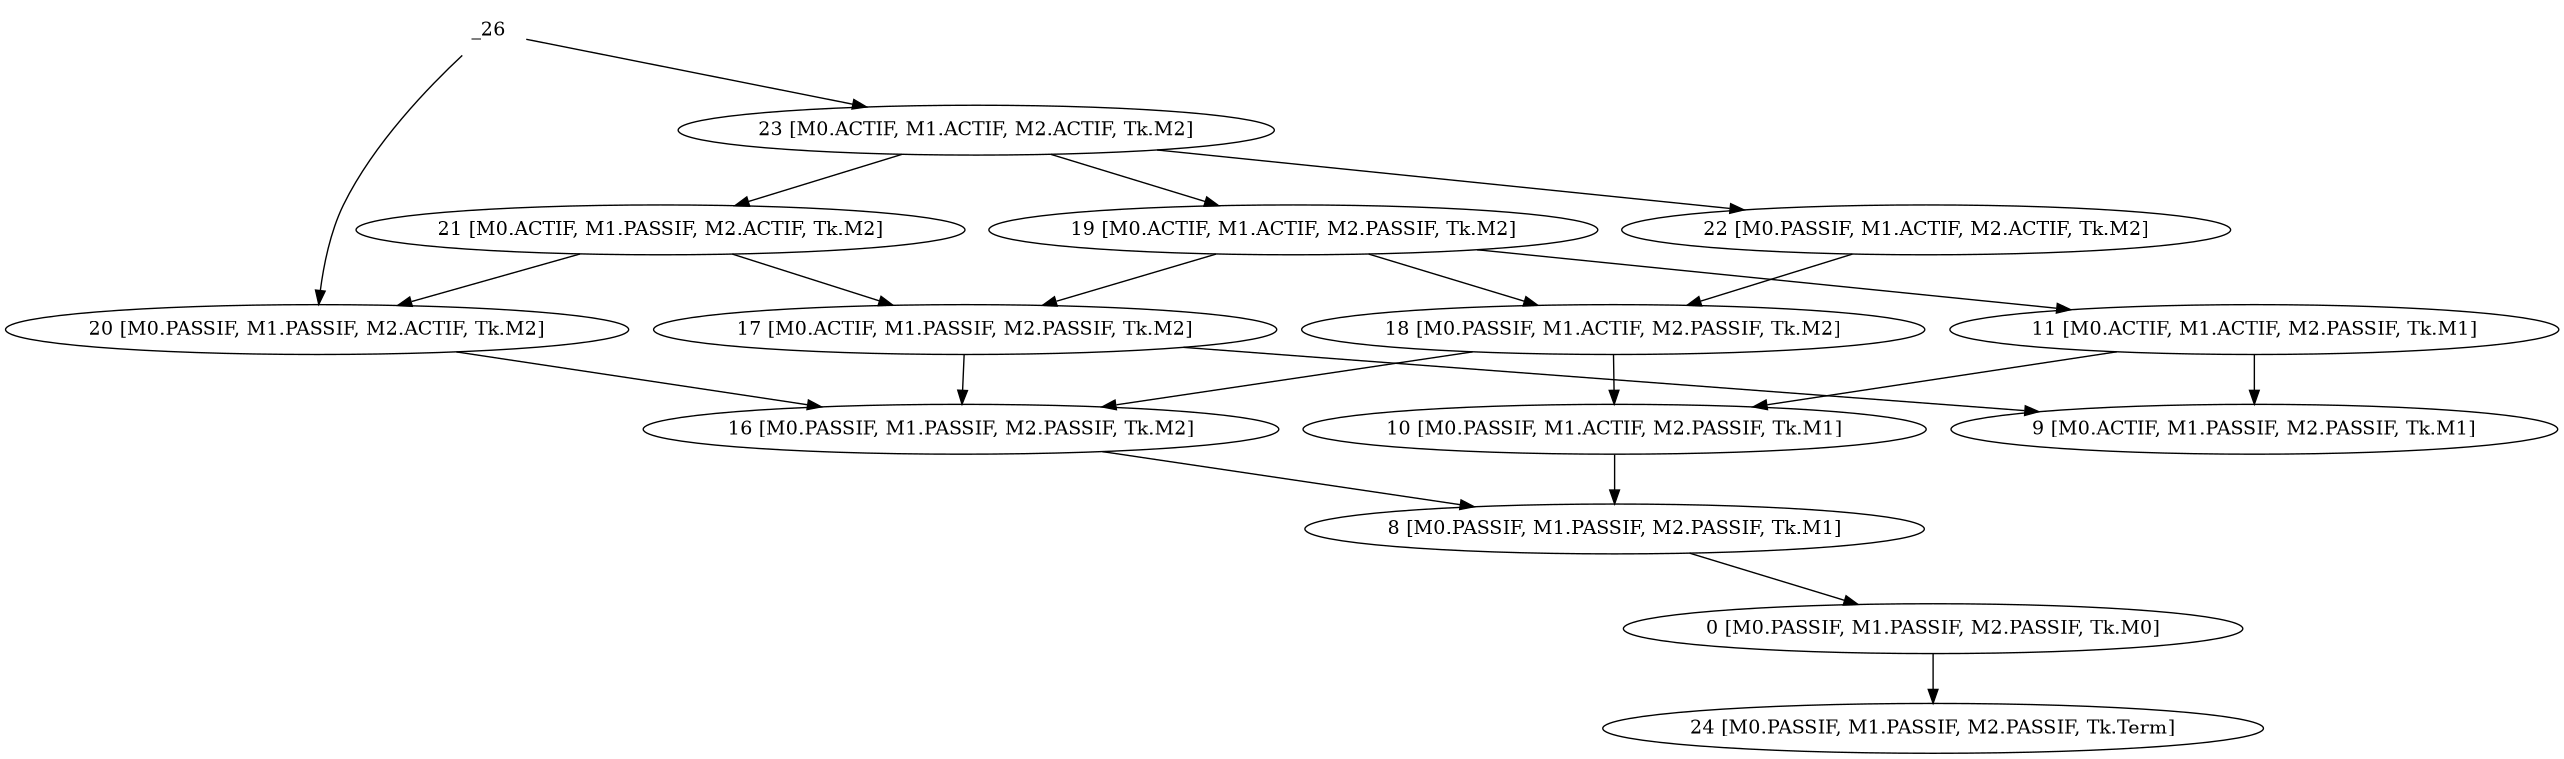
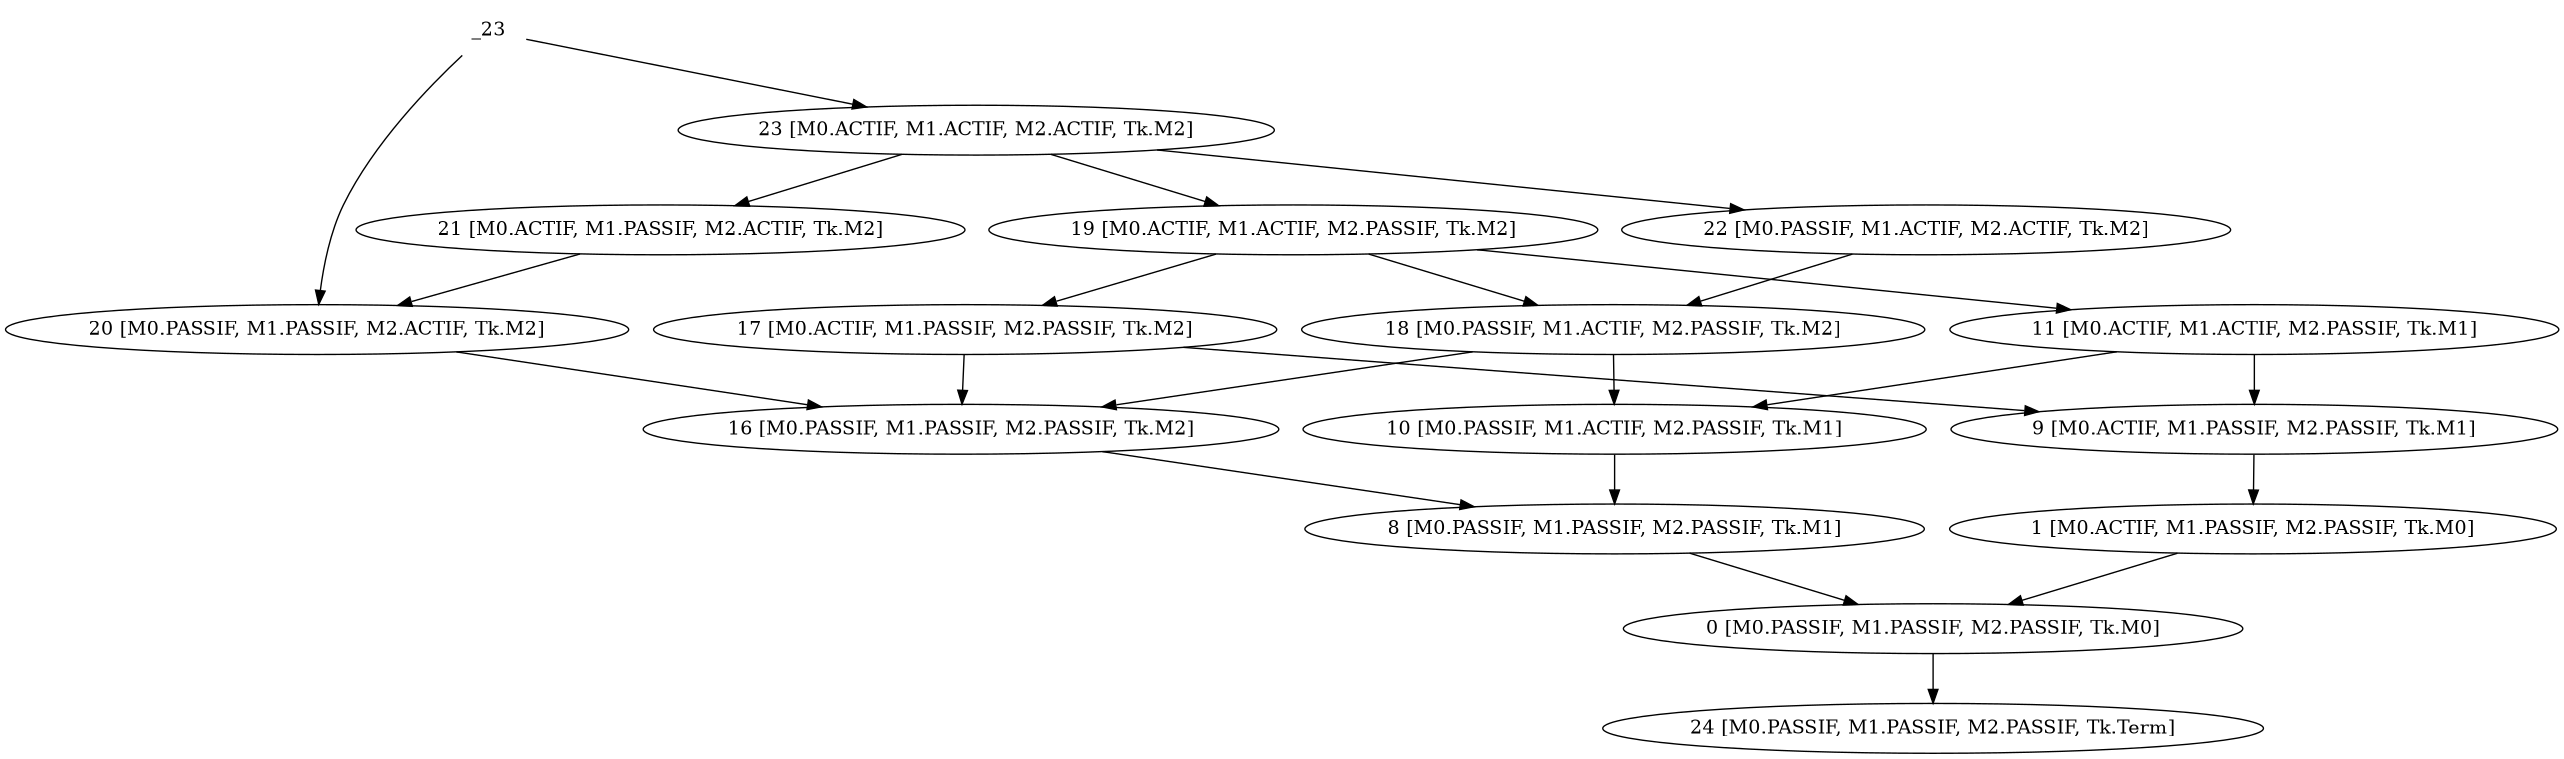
node "_26": label "_26" -> "_23"
edge "21 [M0.ACTIF, M1.PASSIF, M2.ACTIF, Tk.M2]" -> "17 [M0.ACTIF, M1.PASSIF, M2.PASSIF, Tk.M2]": removed
node "1 [M0.ACTIF, M1.PASSIF, M2.PASSIF, Tk.M0]": added
